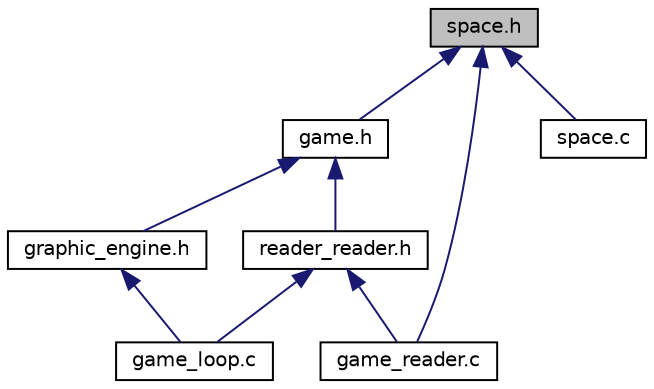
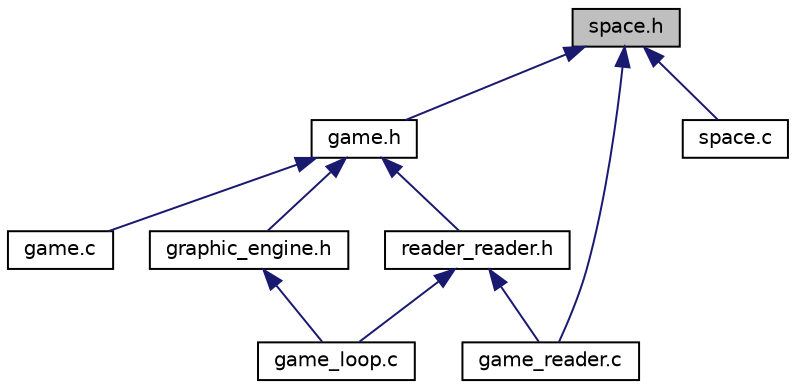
node "game.c": added
